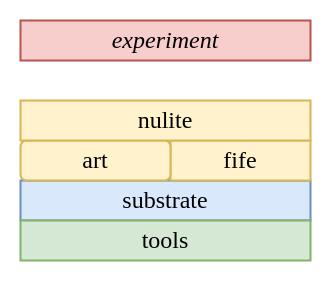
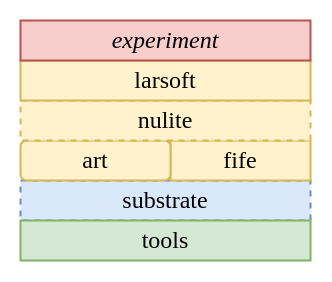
node "larsoft": added
node "nulite": style solid -> dashed
node "substrate": style solid -> dashed
